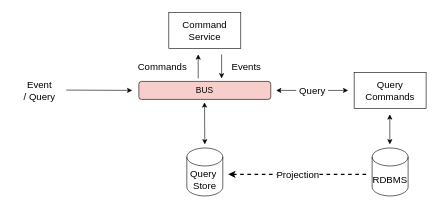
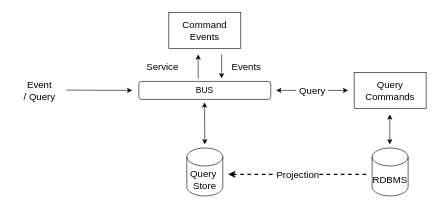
node "Command Service": label "Command Service" -> "Command Events"
node "Commands": label "Commands" -> "Service"
node "BUS": fillcolor #f8cecc -> #ffffff
